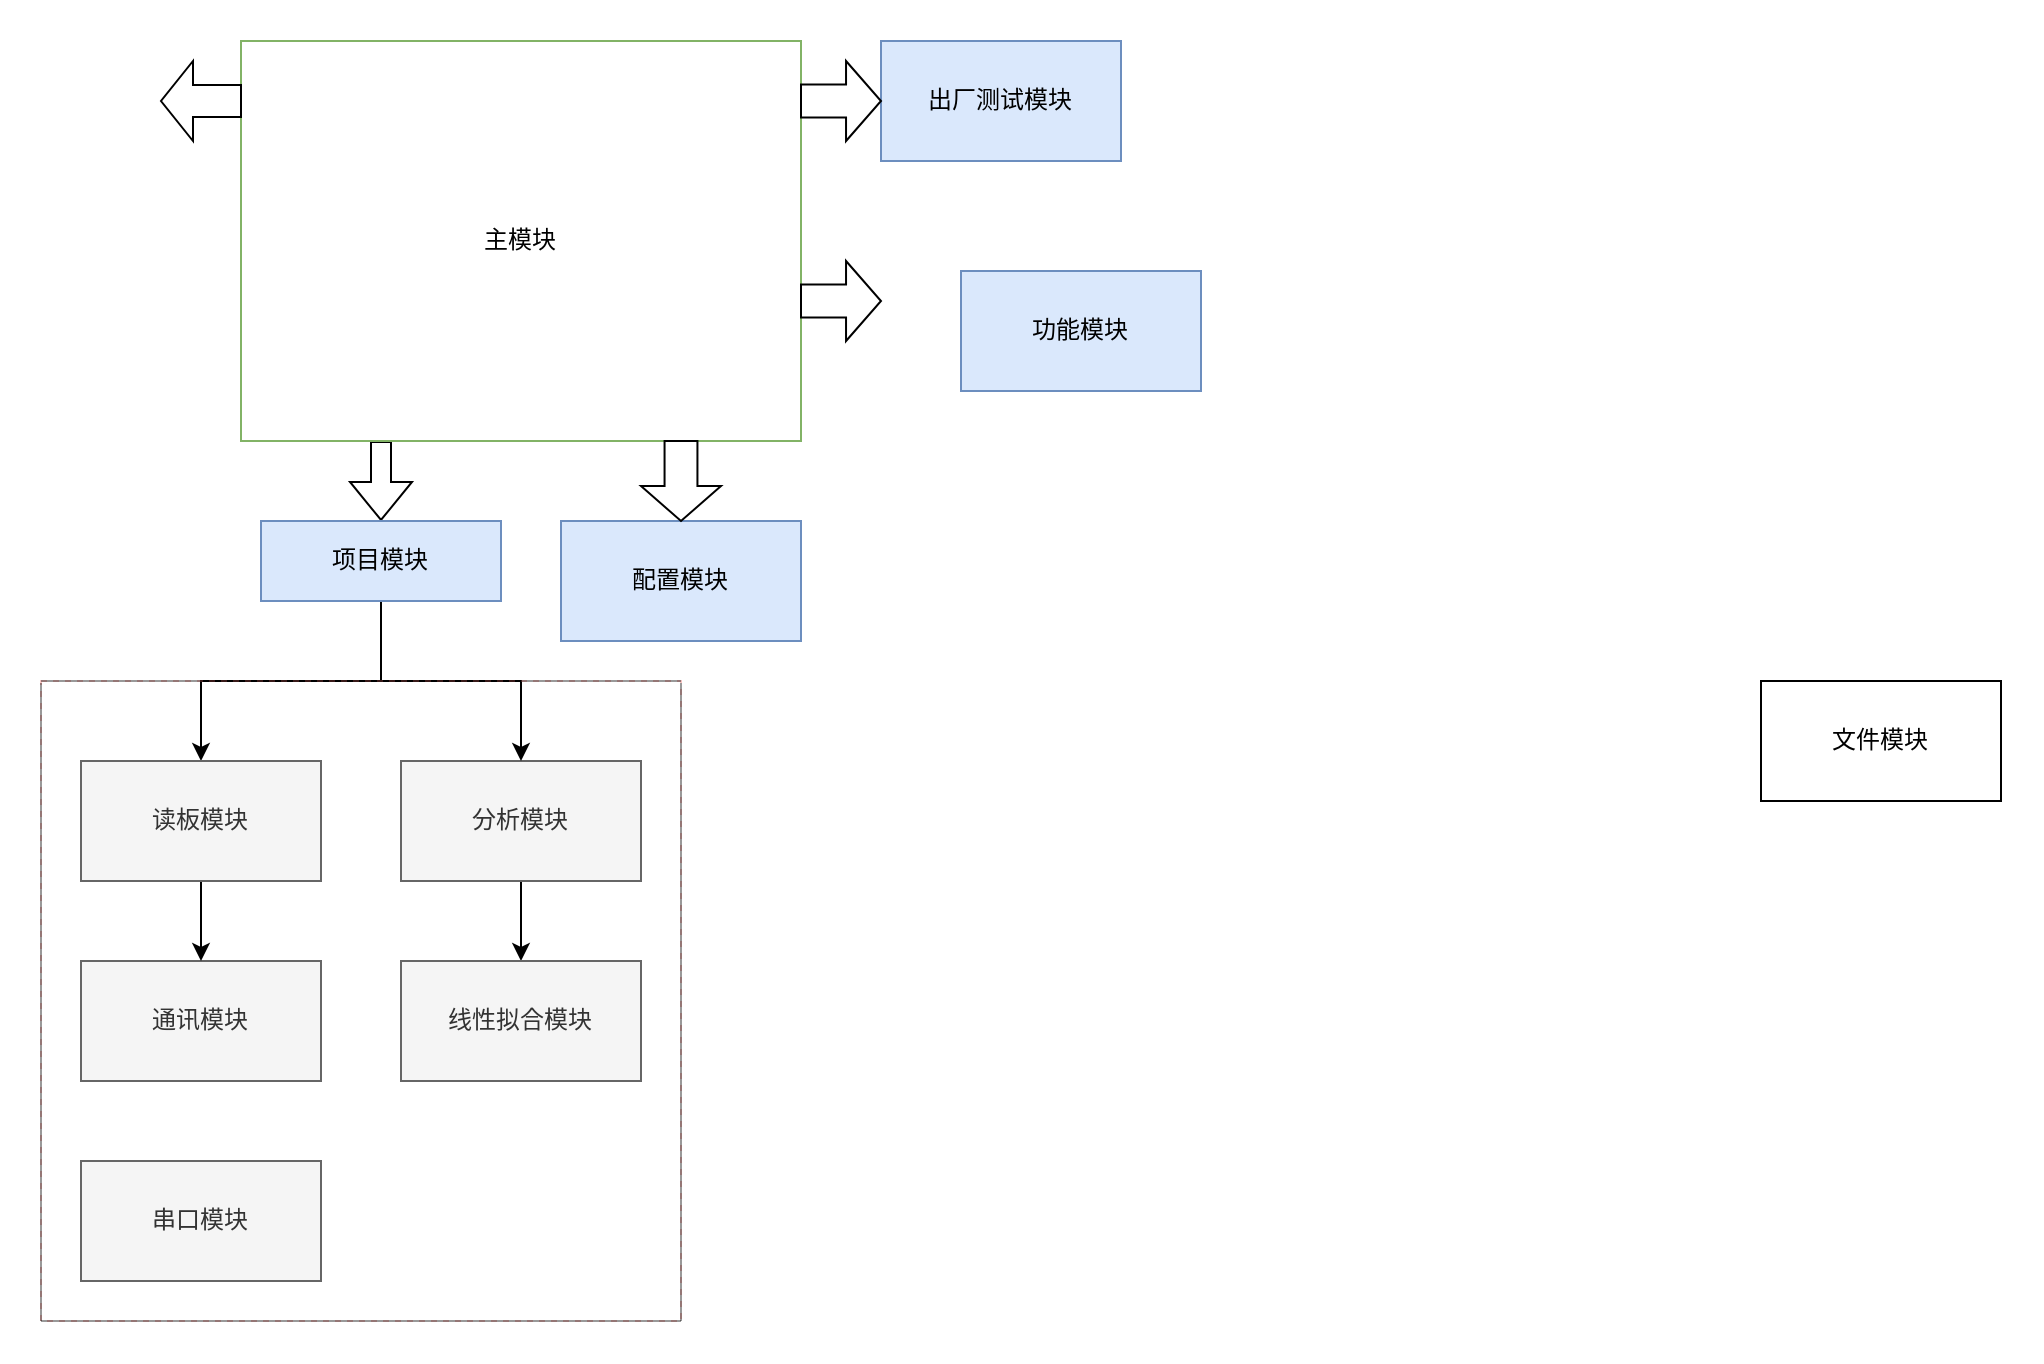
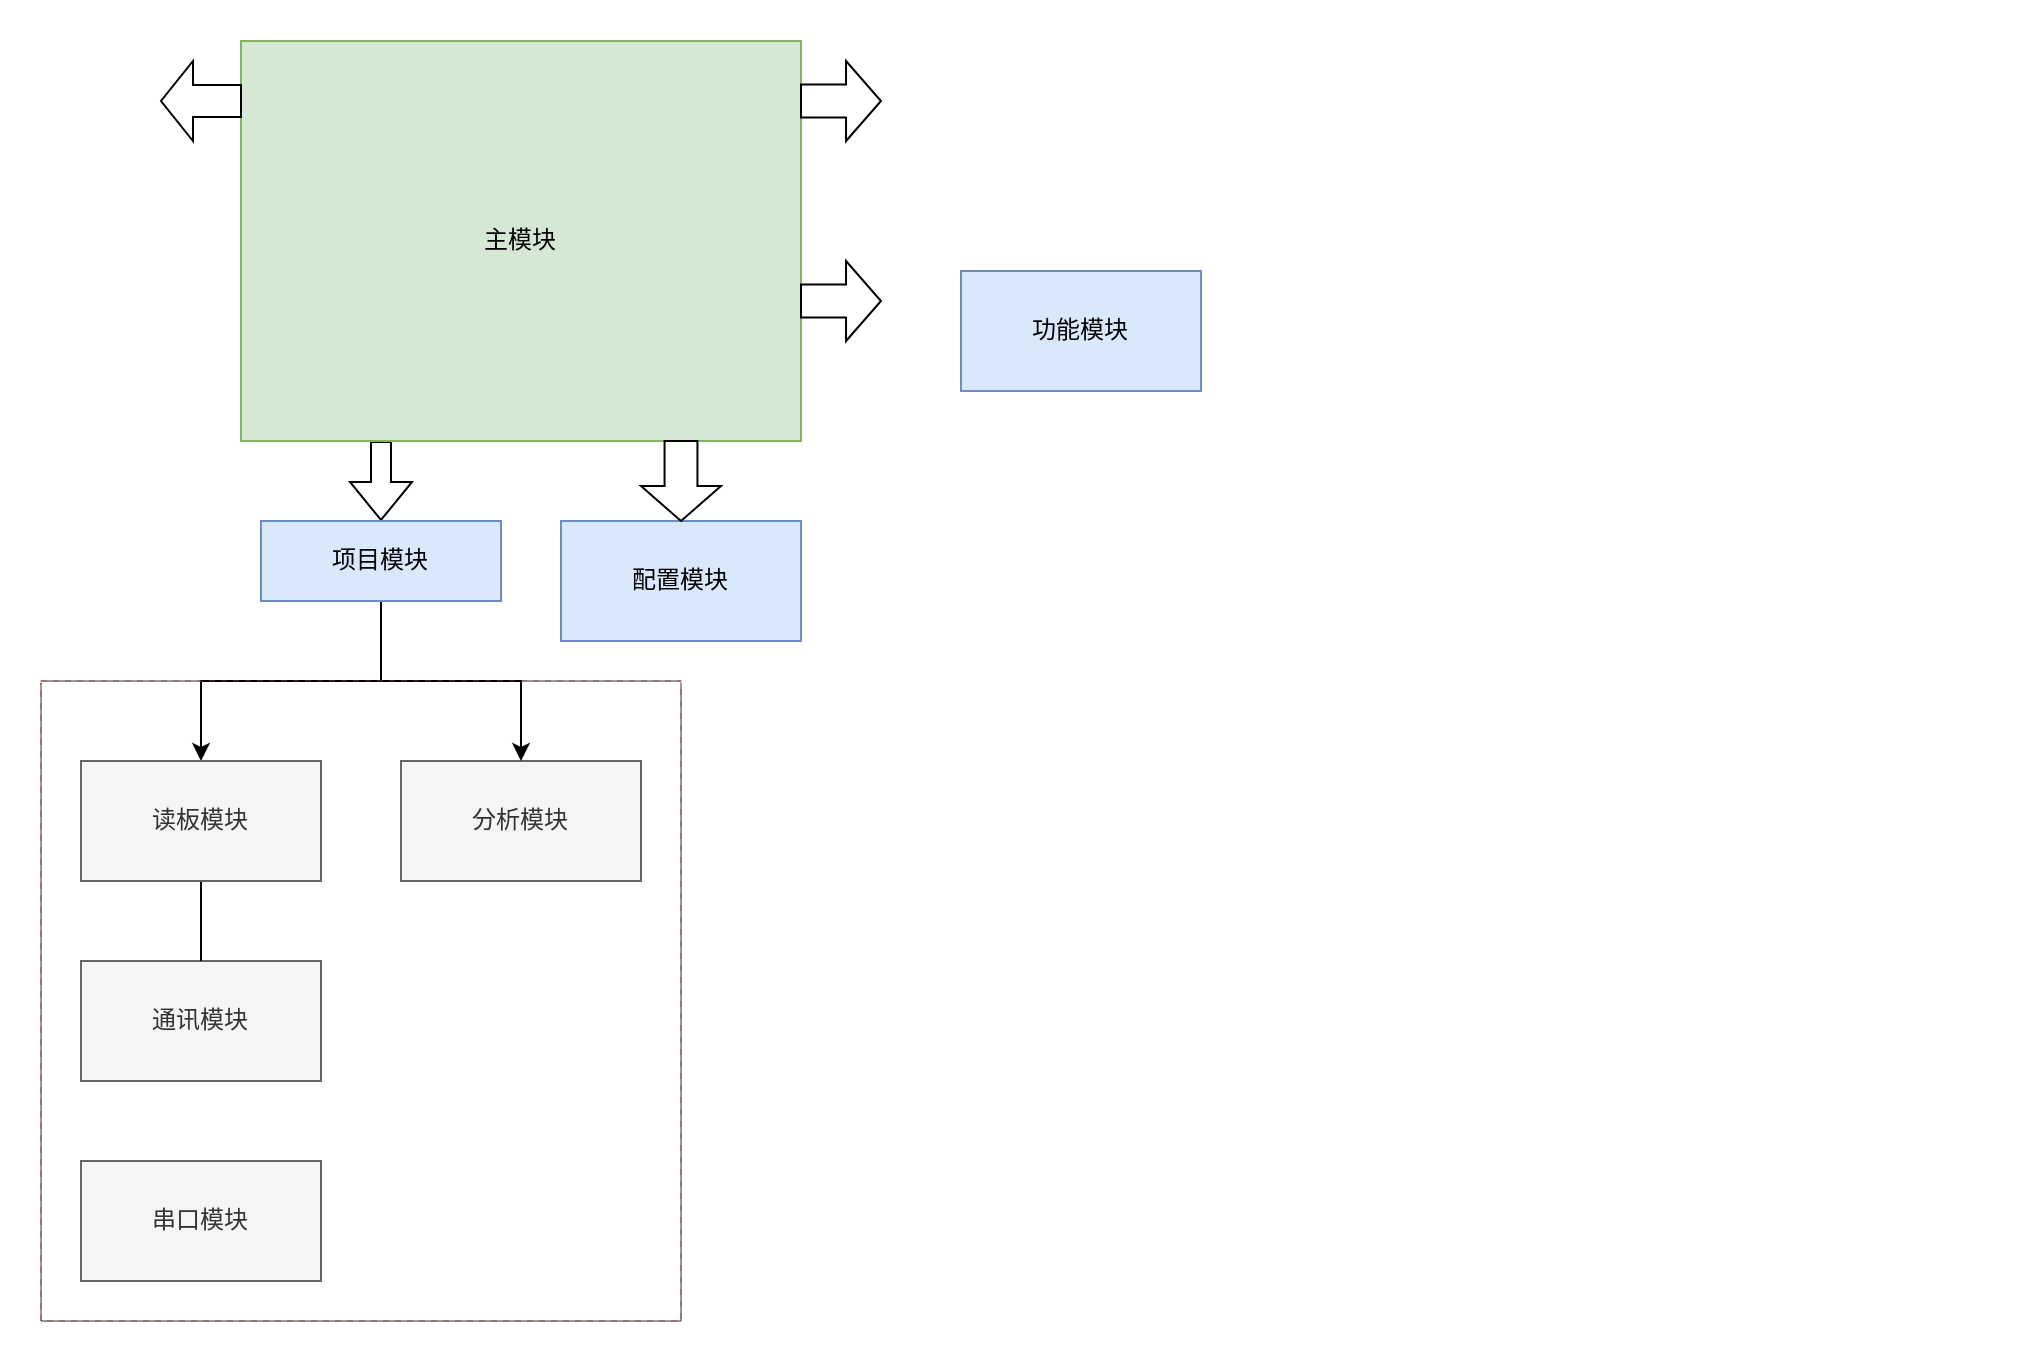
node "出厂测试模块": removed
node "主模块": fillcolor #ffffff -> #d5e8d4
node "文件模块": removed
edge "分析模块" -> "线性拟合模块": removed
edge "读板模块" -> "通讯模块": arrowhead classic -> none
node "线性拟合模块": removed
